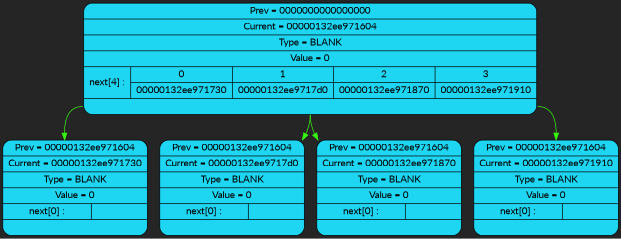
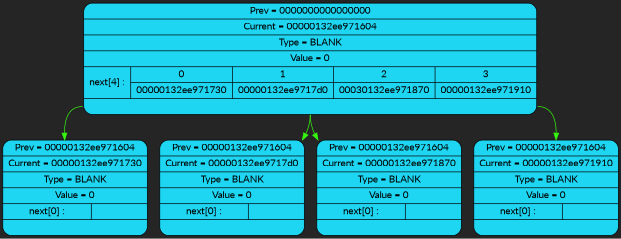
node "Prev = 0000000000000000": text "00000132ee971870" -> "00030132ee971870"
